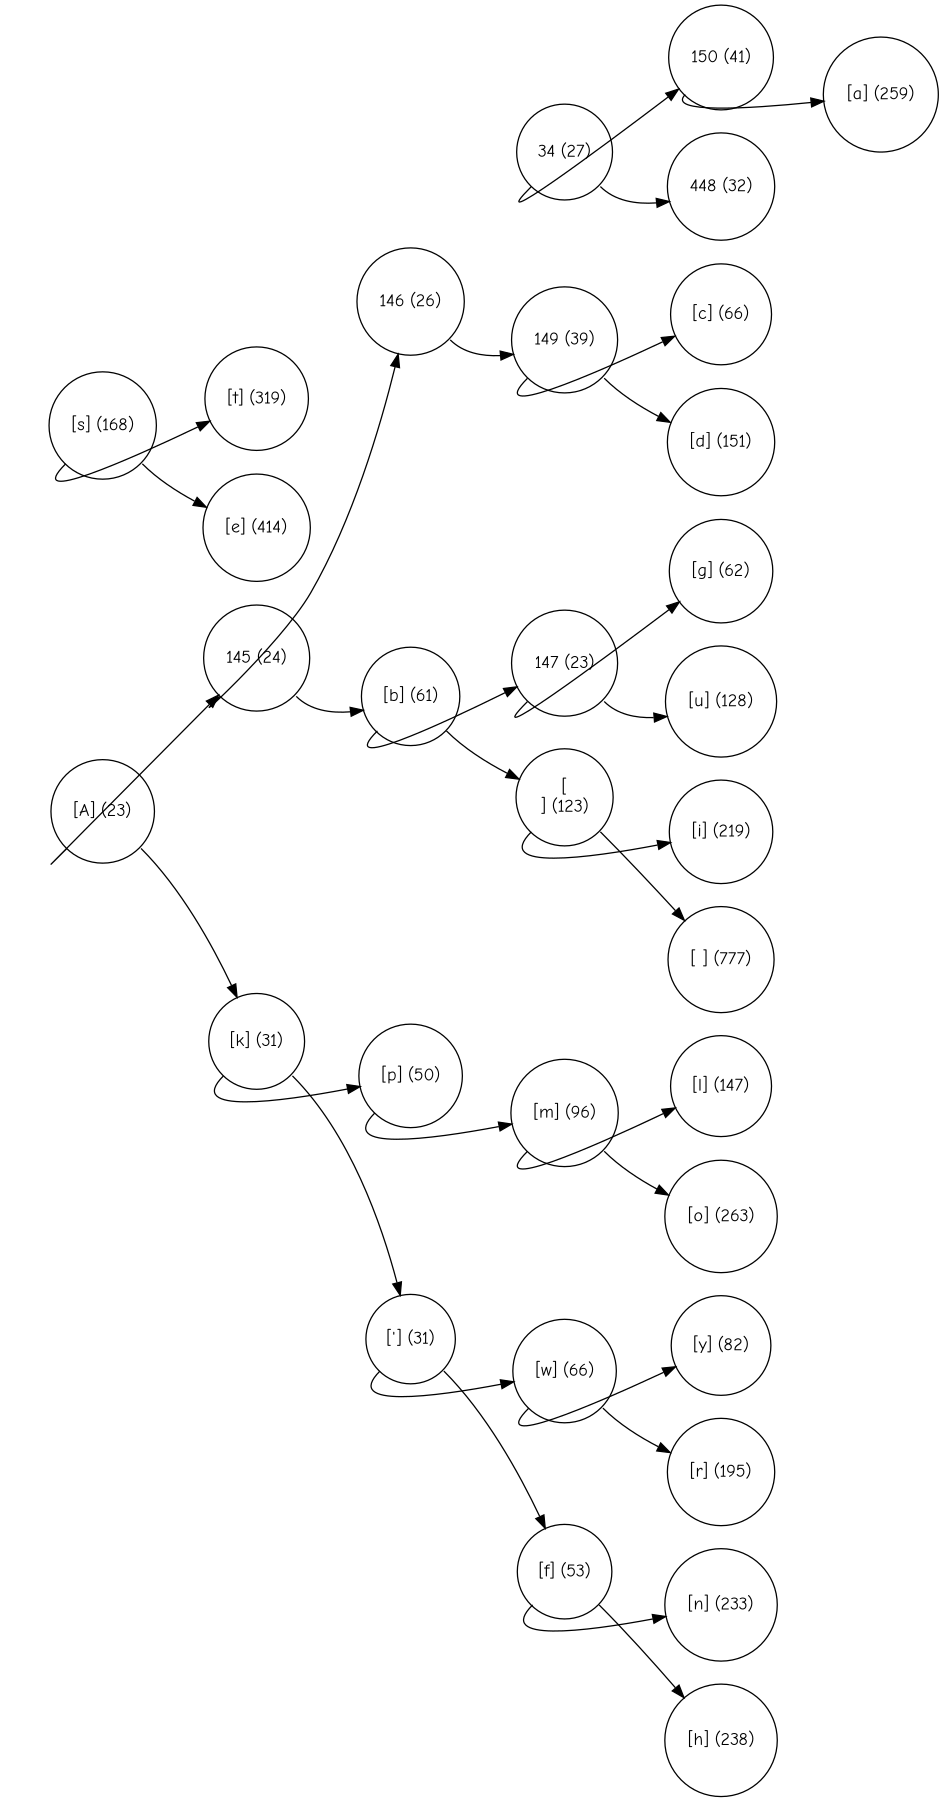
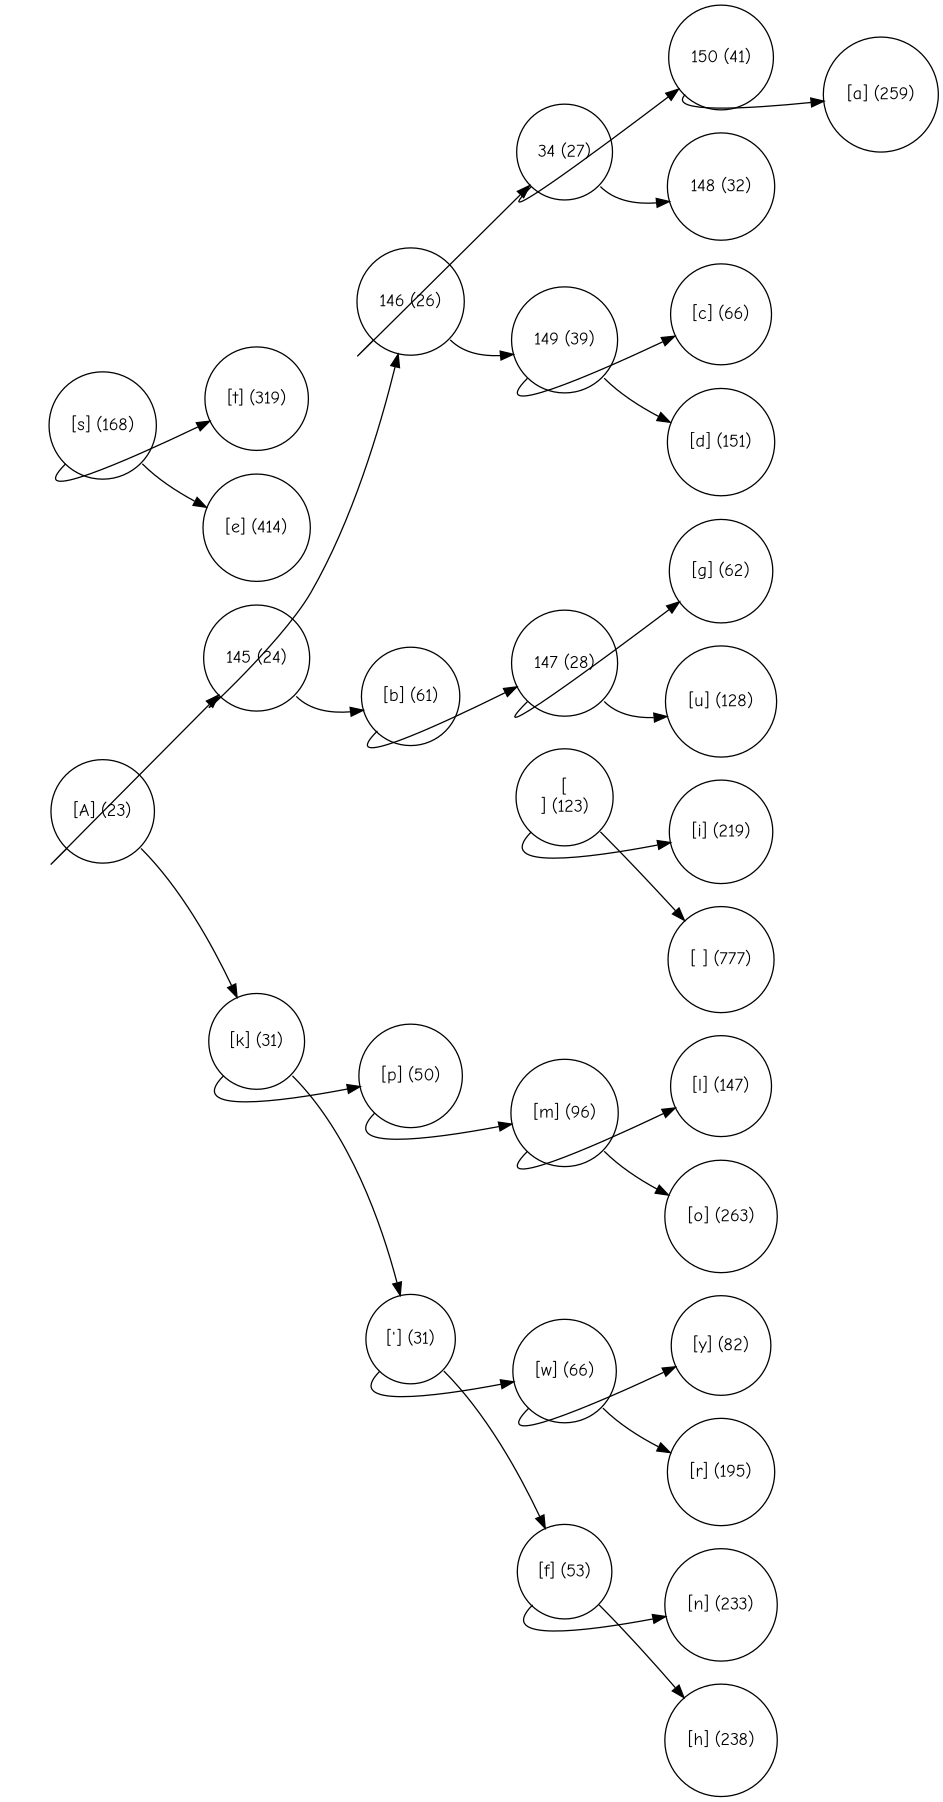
node "448 (32)": label "448 (32)" -> "148 (32)"
edge "146 (26)" -> "34 (27)": added
node "147 (23)": label "147 (23)" -> "147 (28)"
edge "[b] (61)" -> "[ ] (123)": removed
